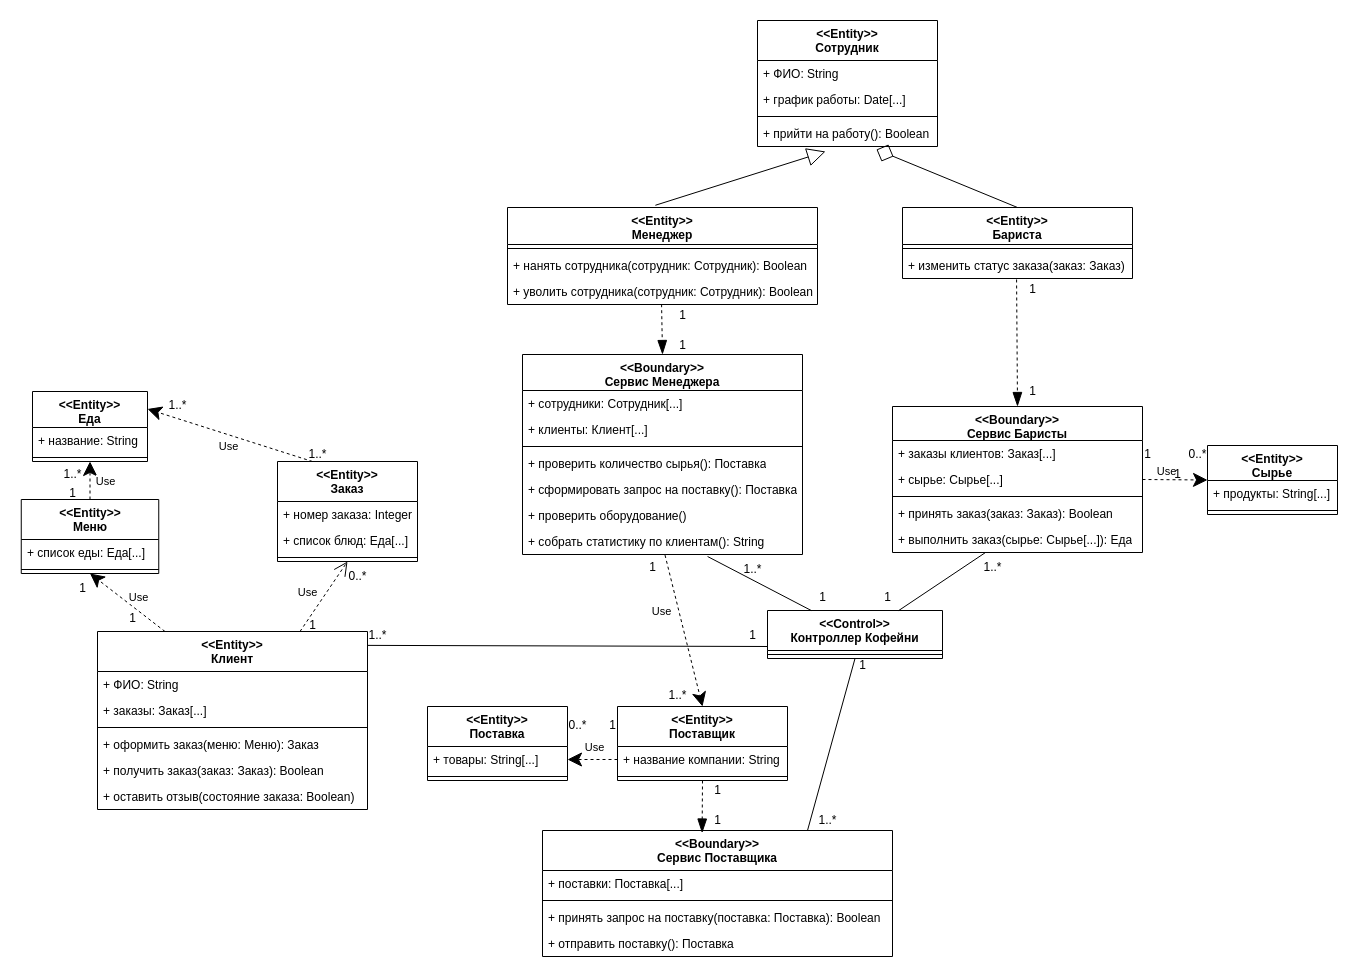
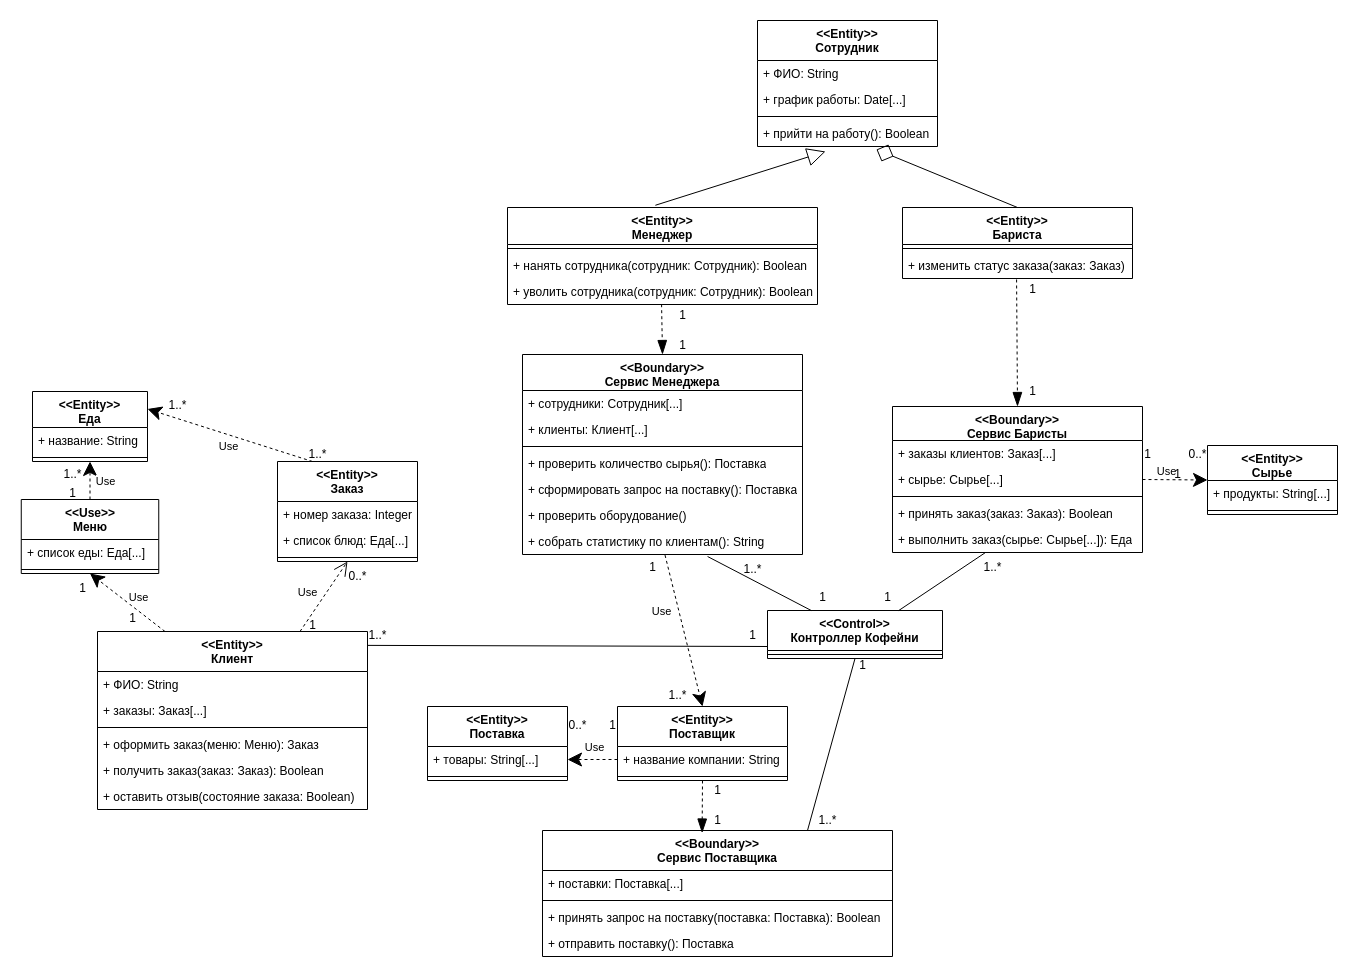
node "<<Entity>> Меню": label "<<Entity>> Меню" -> "<<Use>> Меню"
